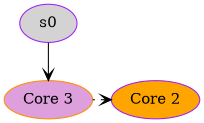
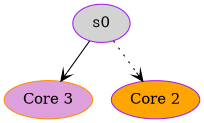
edge "Core 3" -> "Core 2": now "s0" -> "Core 2"
